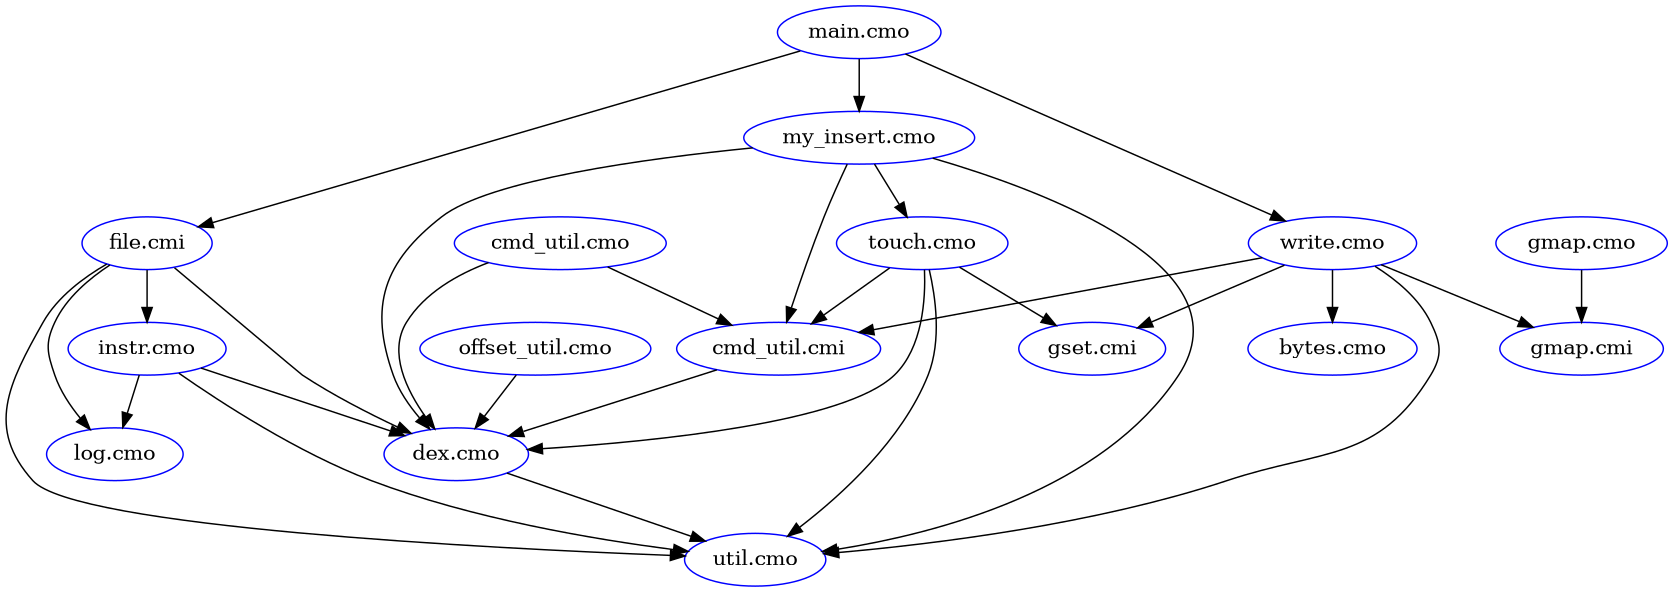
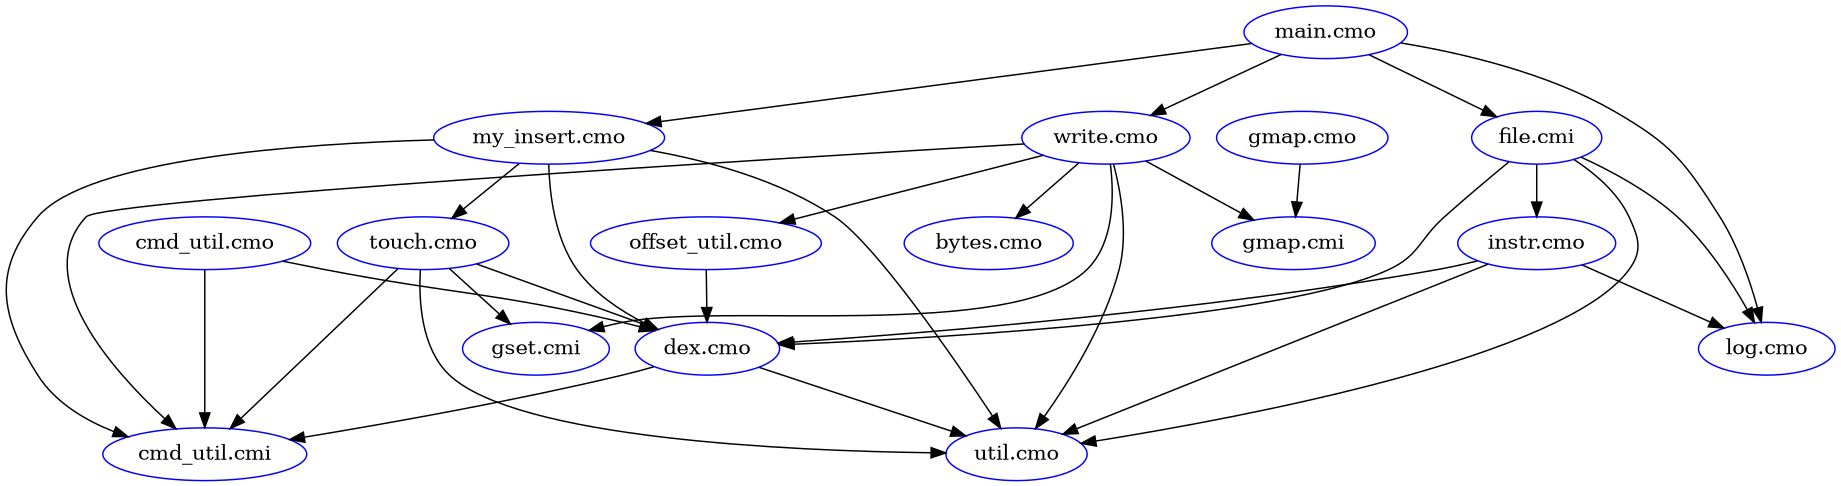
edge "main.cmo" -> "log.cmo": added
edge "write.cmo" -> "offset_util.cmo": added
edge "cmd_util.cmi" -> "dex.cmo": reversed
